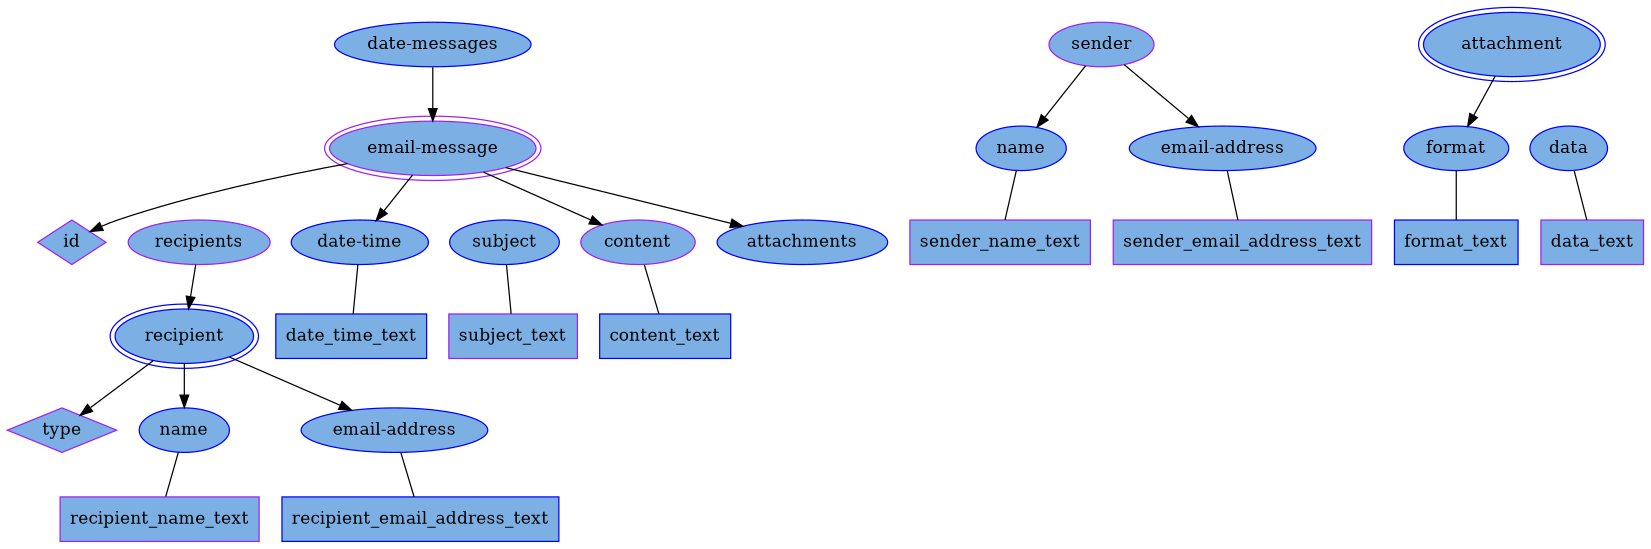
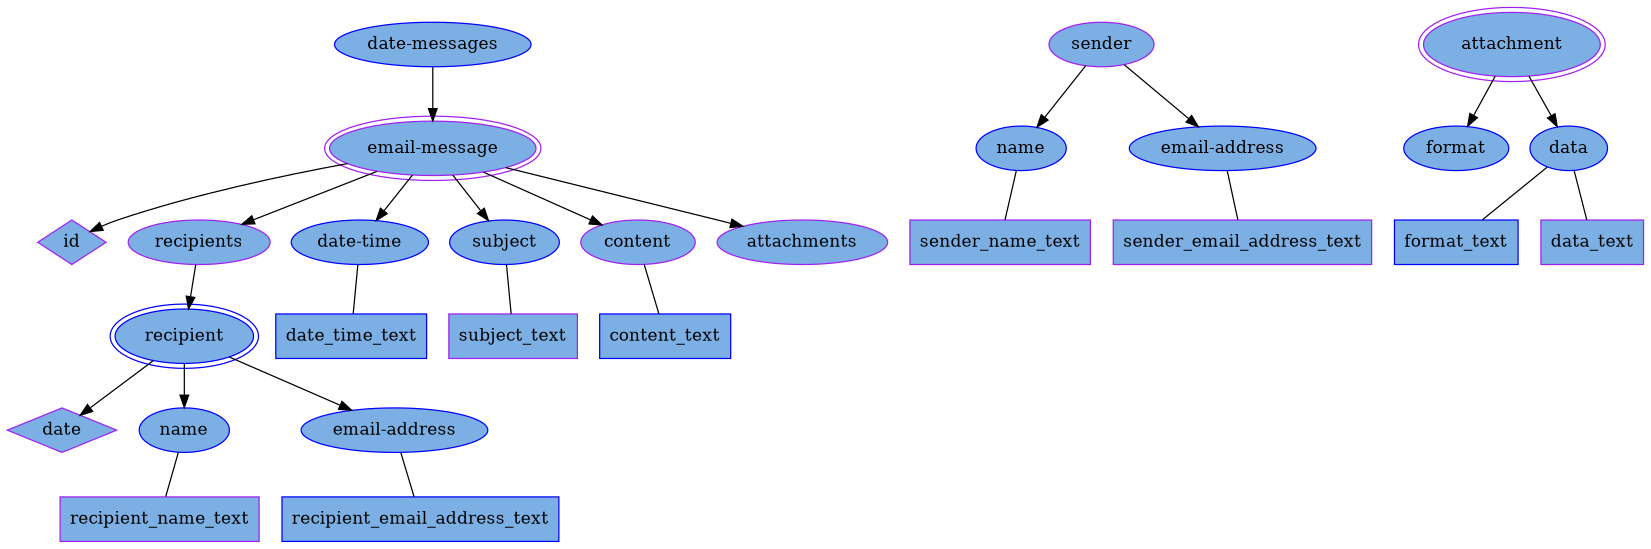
node "attachment": color blue -> purple
edge "attachment" -> "data": added
edge "email-message" -> "subject": added
edge "format" -- "format_text": now "data" -- "format_text"
edge "email-message" -> "recipients": added
node "attachments": color blue -> purple
node "type": label "type" -> "date"
